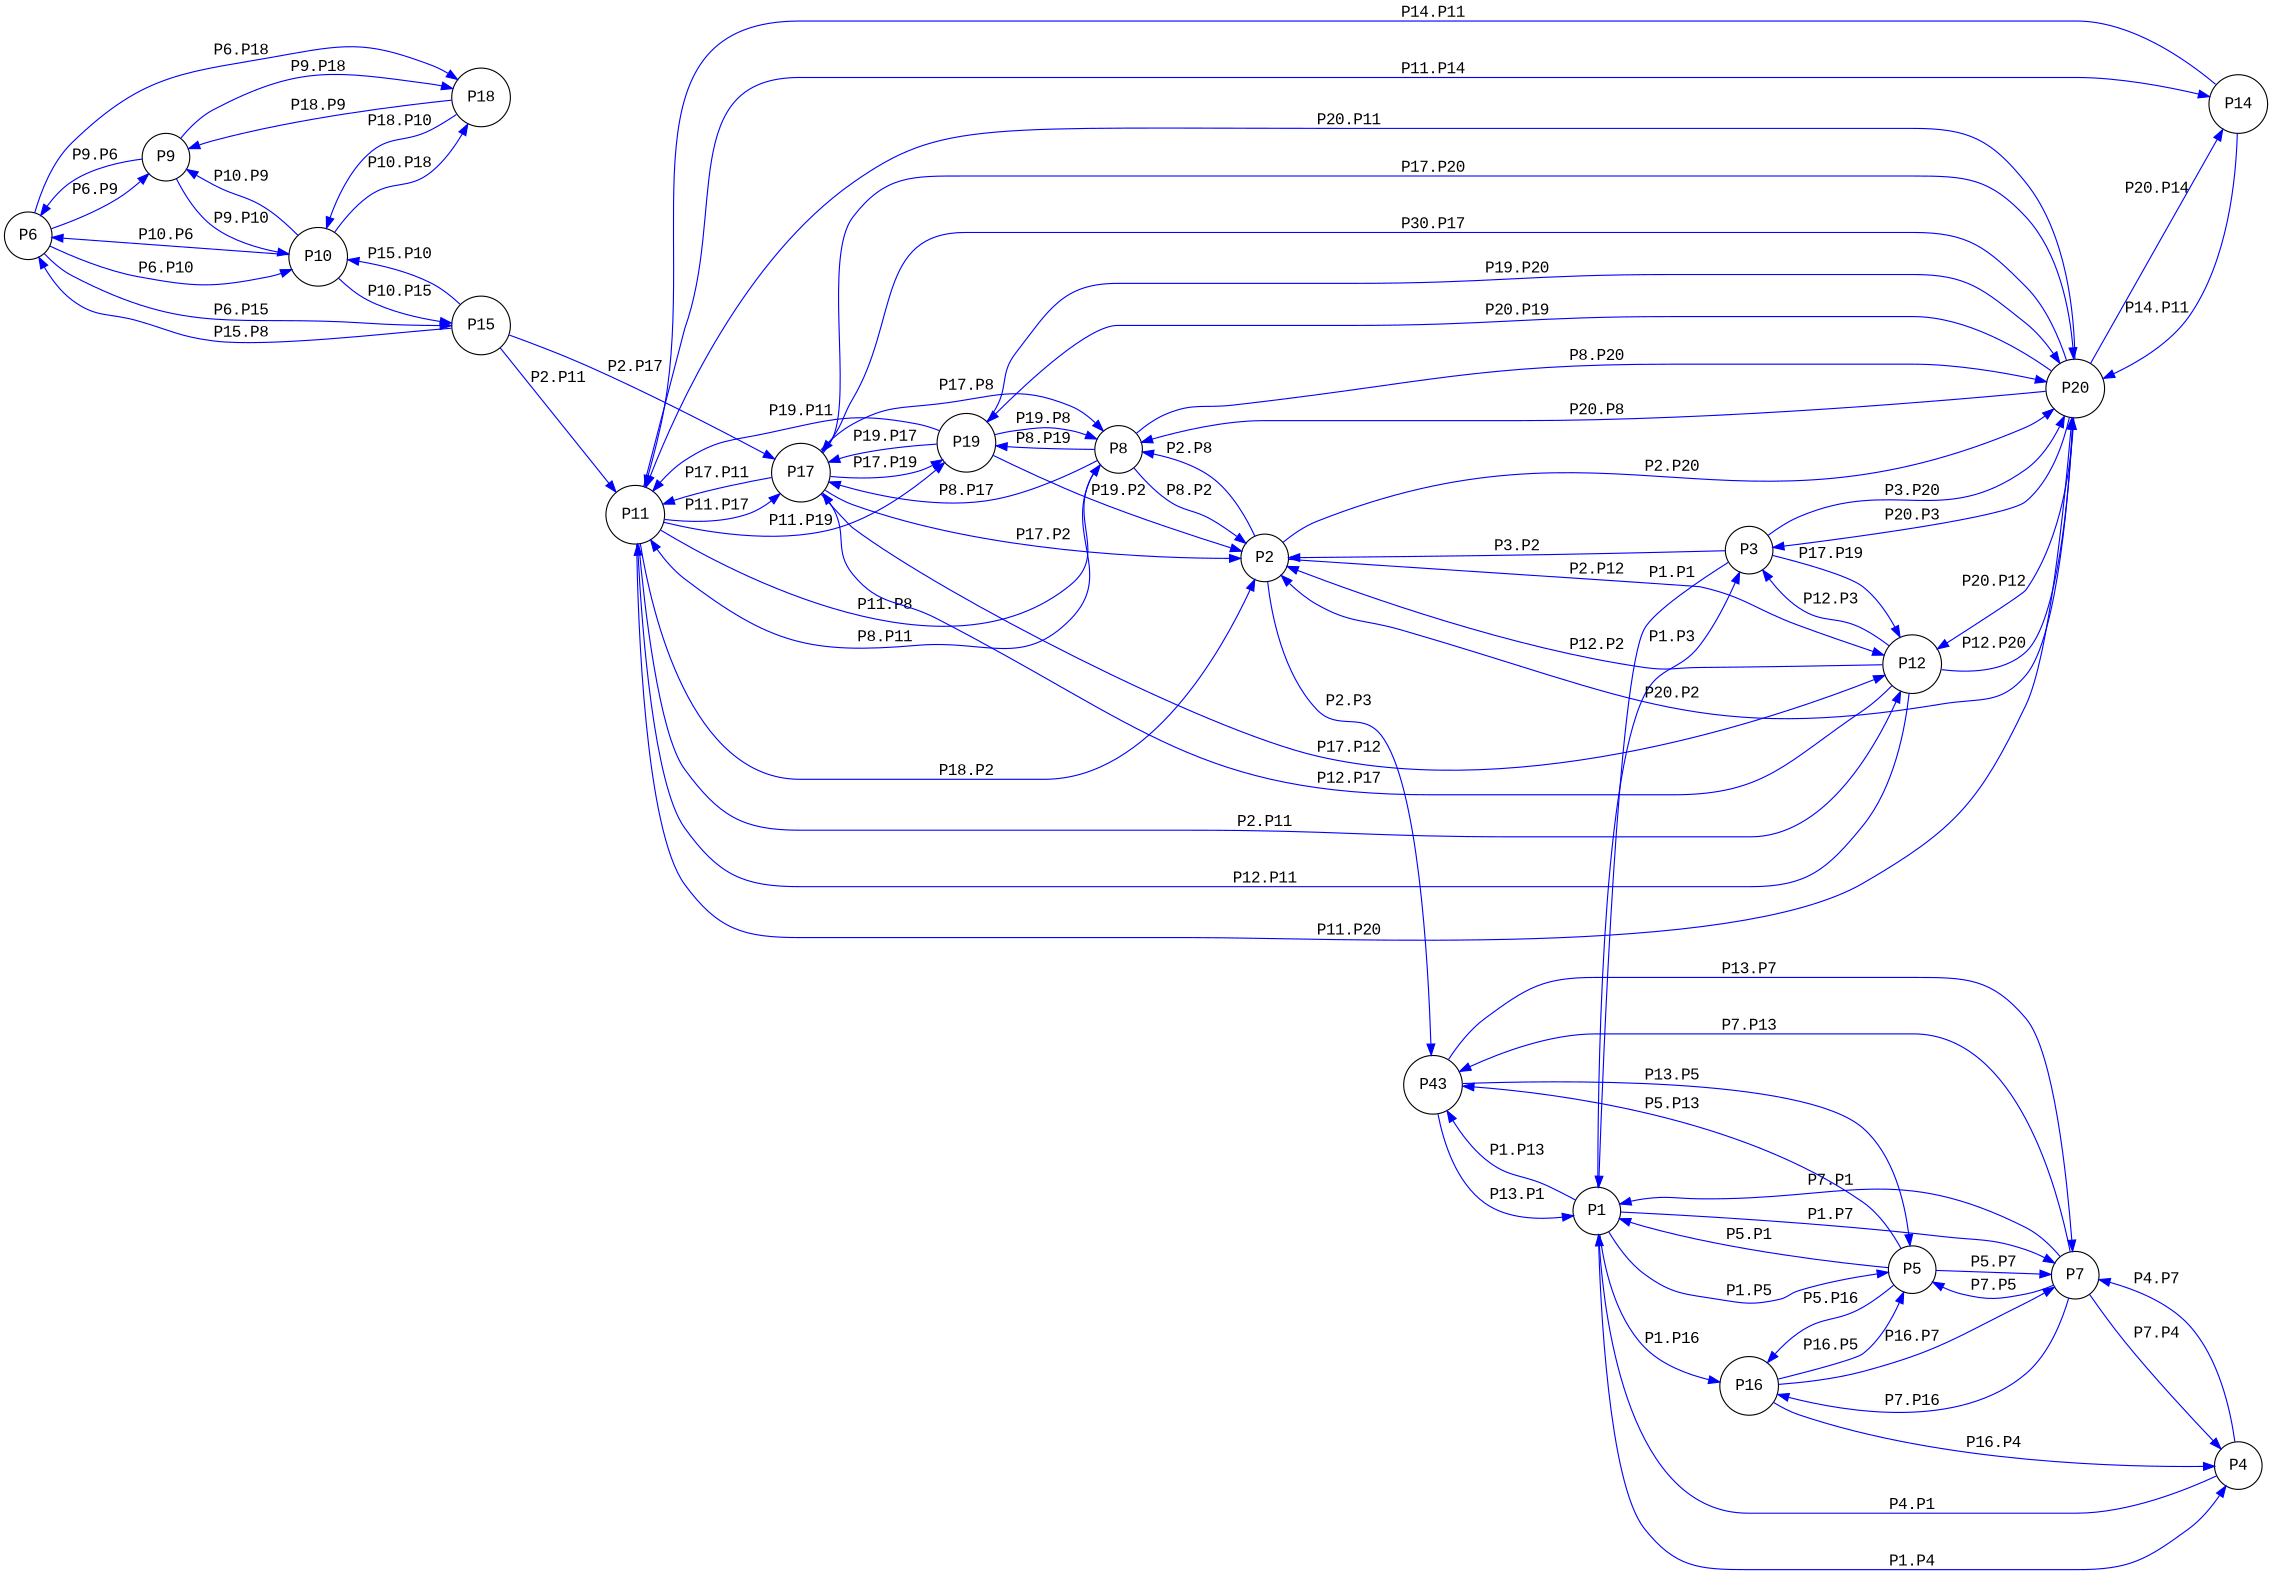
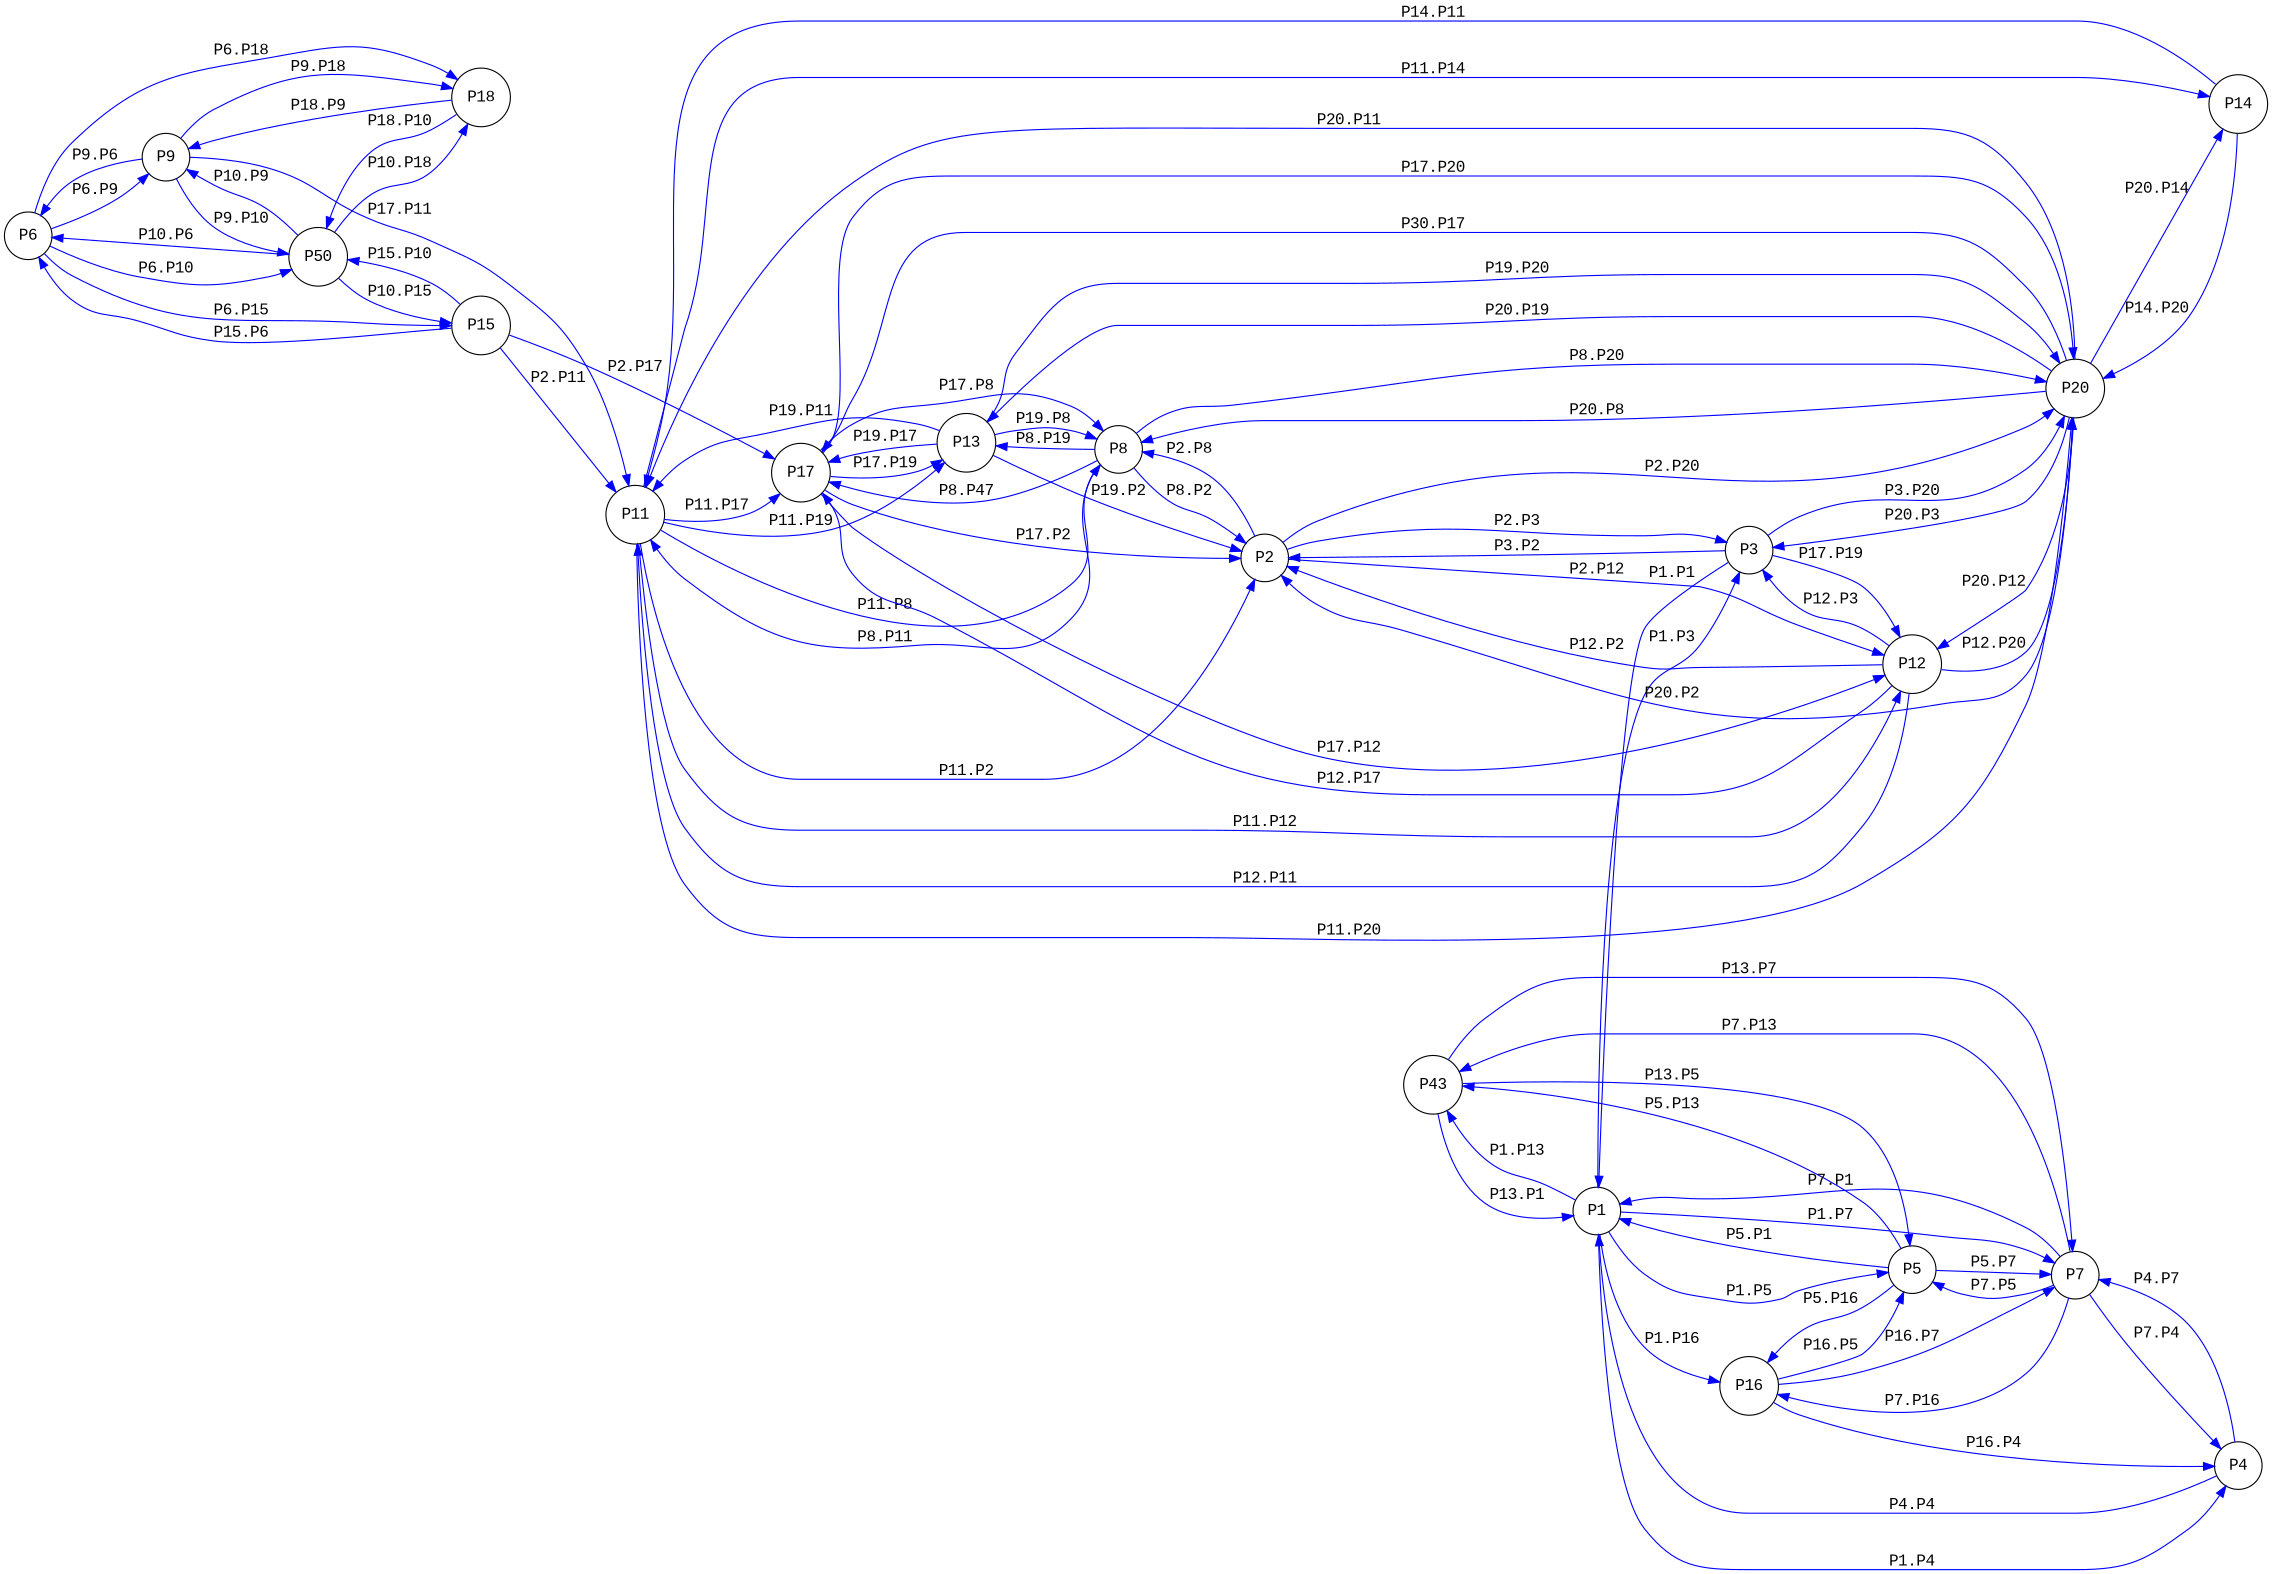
node "P10": label "P10" -> "P50"
edge "P14" -> "P20": label "P14.P11" -> "P14.P20"
edge "P15" -> "P6": label "P15.P8" -> "P15.P6"
node "P19": label "P19" -> "P13"
edge "P17" -> "P11": now "P9" -> "P11"
edge "P8" -> "P17": label "P8.P17" -> "P8.P47"
edge "P11" -> "P2": label "P18.P2" -> "P11.P2"
edge "P2" -> "P43": now "P2" -> "P3"
edge "P11" -> "P12": label "P2.P11" -> "P11.P12"
edge "P4" -> "P1": label "P4.P1" -> "P4.P4"
